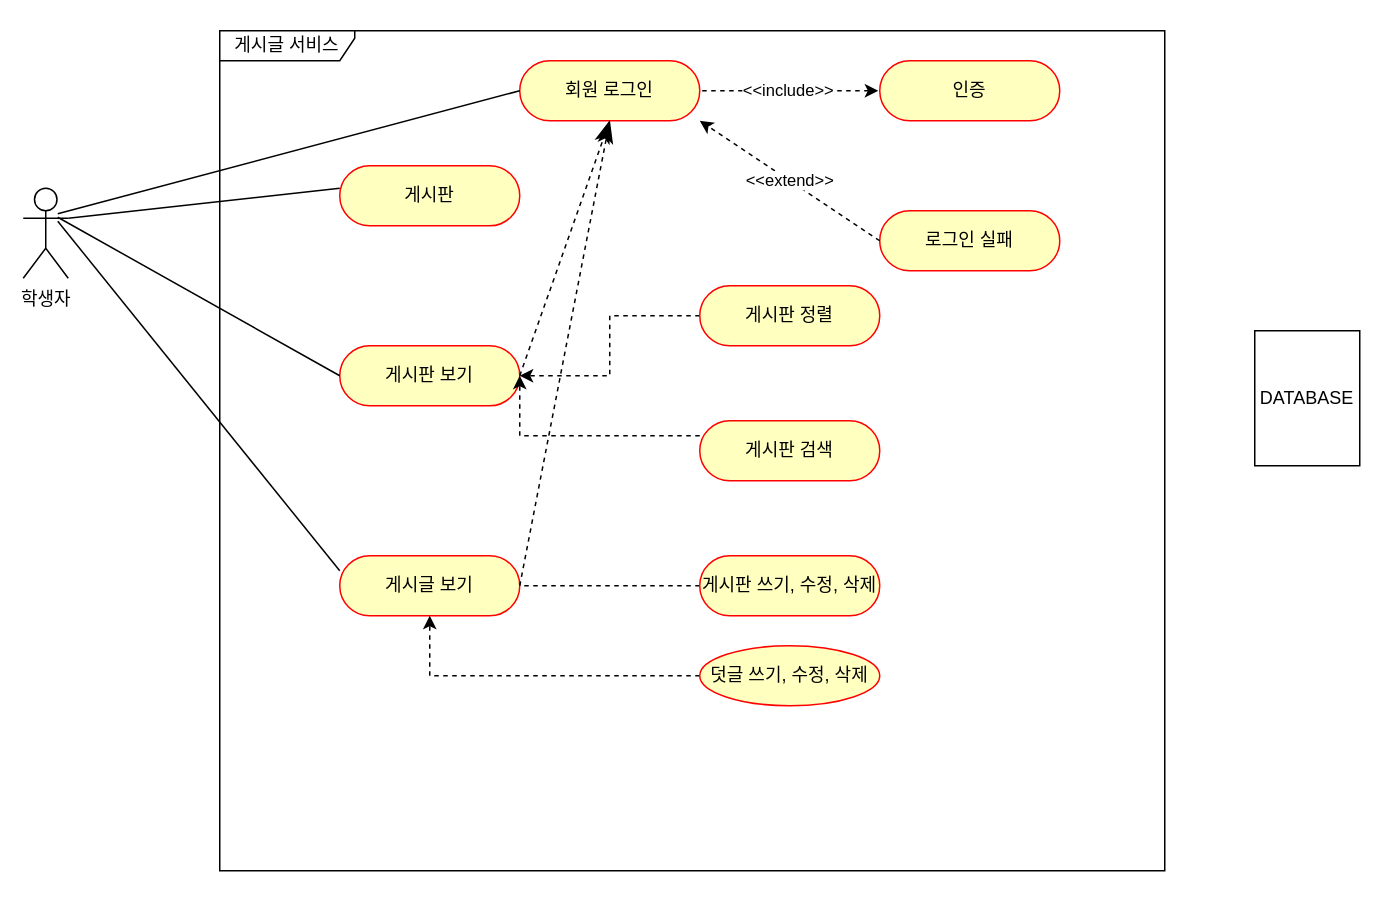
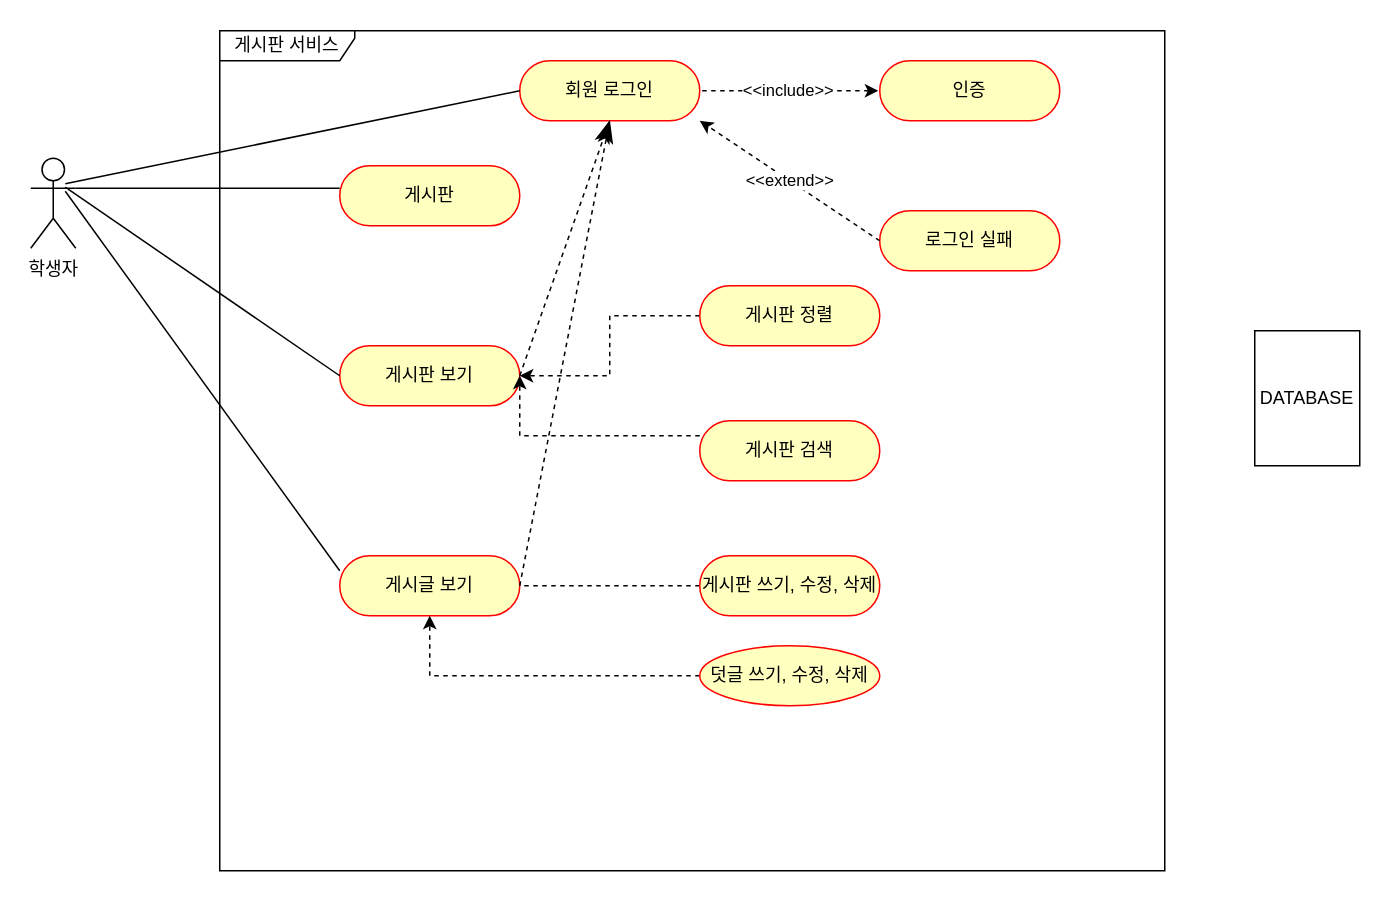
node "게시글 서비스": label "게시글 서비스" -> "게시판 서비스"
node "학생자": moved (46, 233) -> (53, 203)
